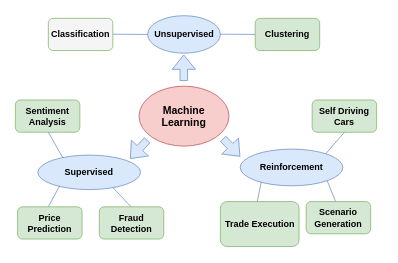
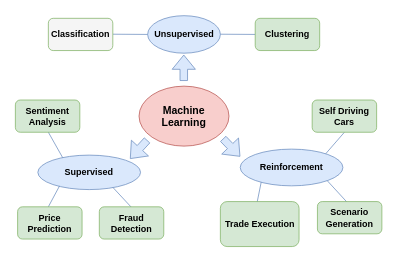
node "Scenario Generation": moved (339, 218) -> (350, 218)
